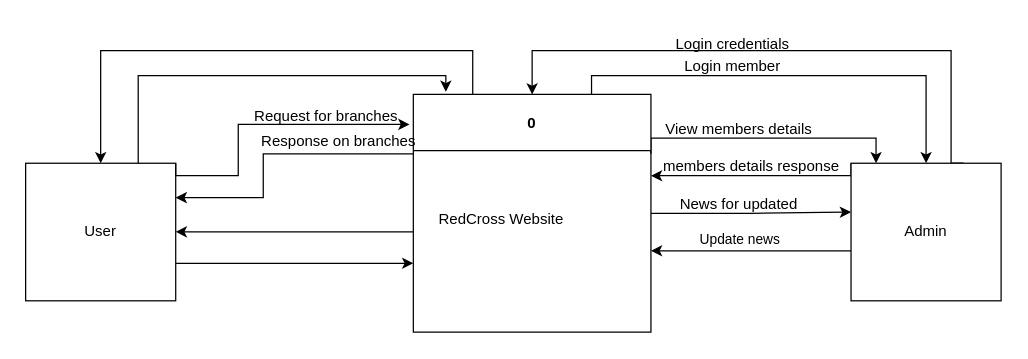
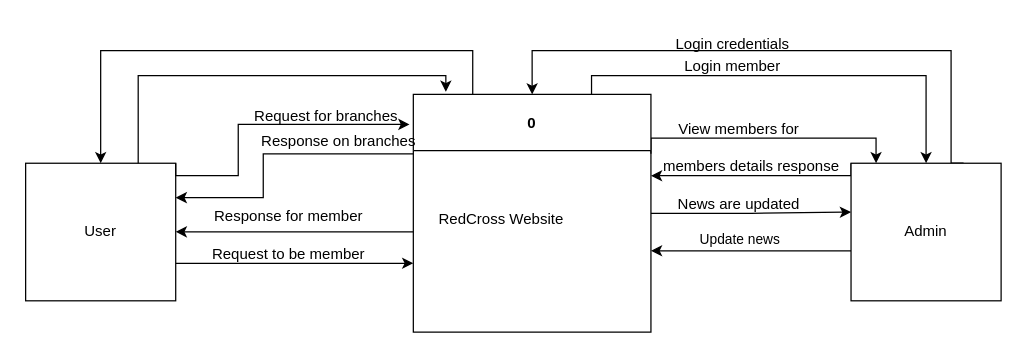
node "View members details": label "View members details" -> "View members for"
node "News for updated": label "News for updated" -> "News are updated"
node "Response for member": added
node "Request to be member": added
